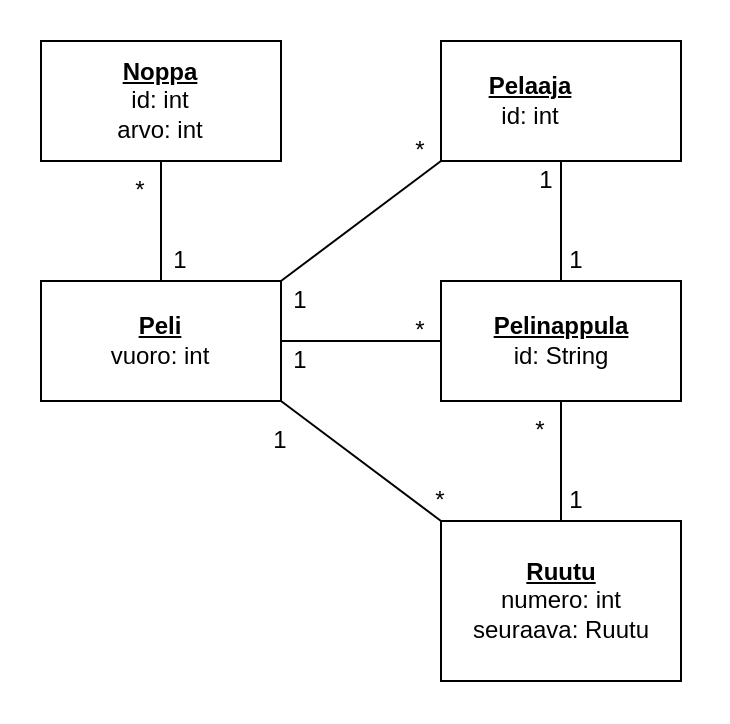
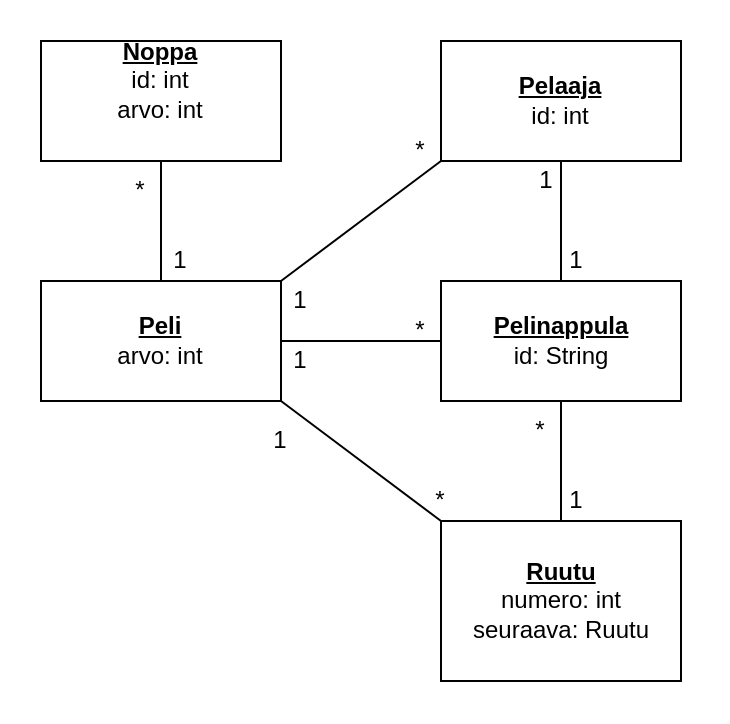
node "Noppa id: int arvo: int": moved (161, 101) -> (161, 81)
node "Pelaaja id: int": moved (531, 101) -> (561, 101)
node "Peli vuoro: int": label "Peli vuoro: int" -> "Peli arvo: int"
